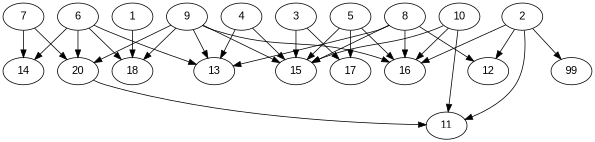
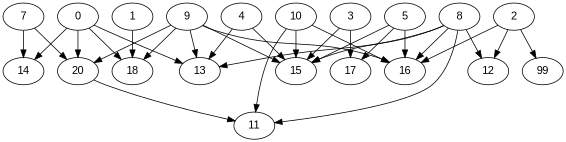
node "6": label "6" -> "0"
edge "2" -> "11": now "8" -> "11"
